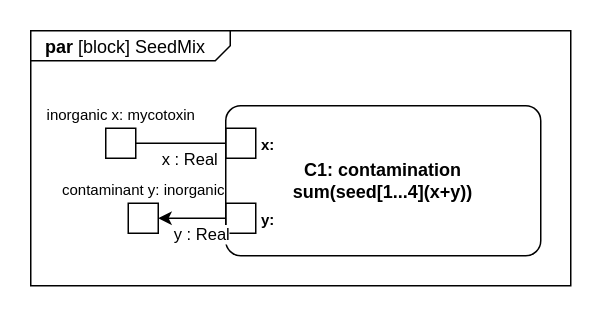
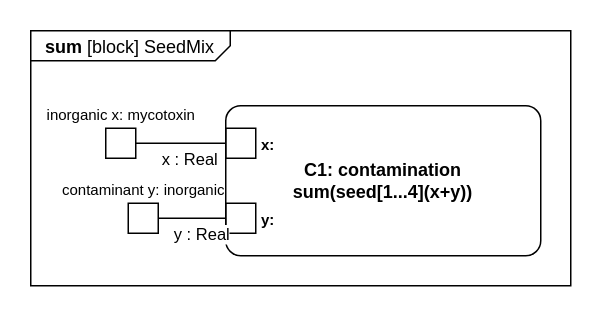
node "par [block] SeedMix": label "par [block] SeedMix" -> "sum [block] SeedMix"
edge "C1: contamination sum(seed[1...4](x+y))" -> "contaminant y: inorganic": arrowhead classic -> none
